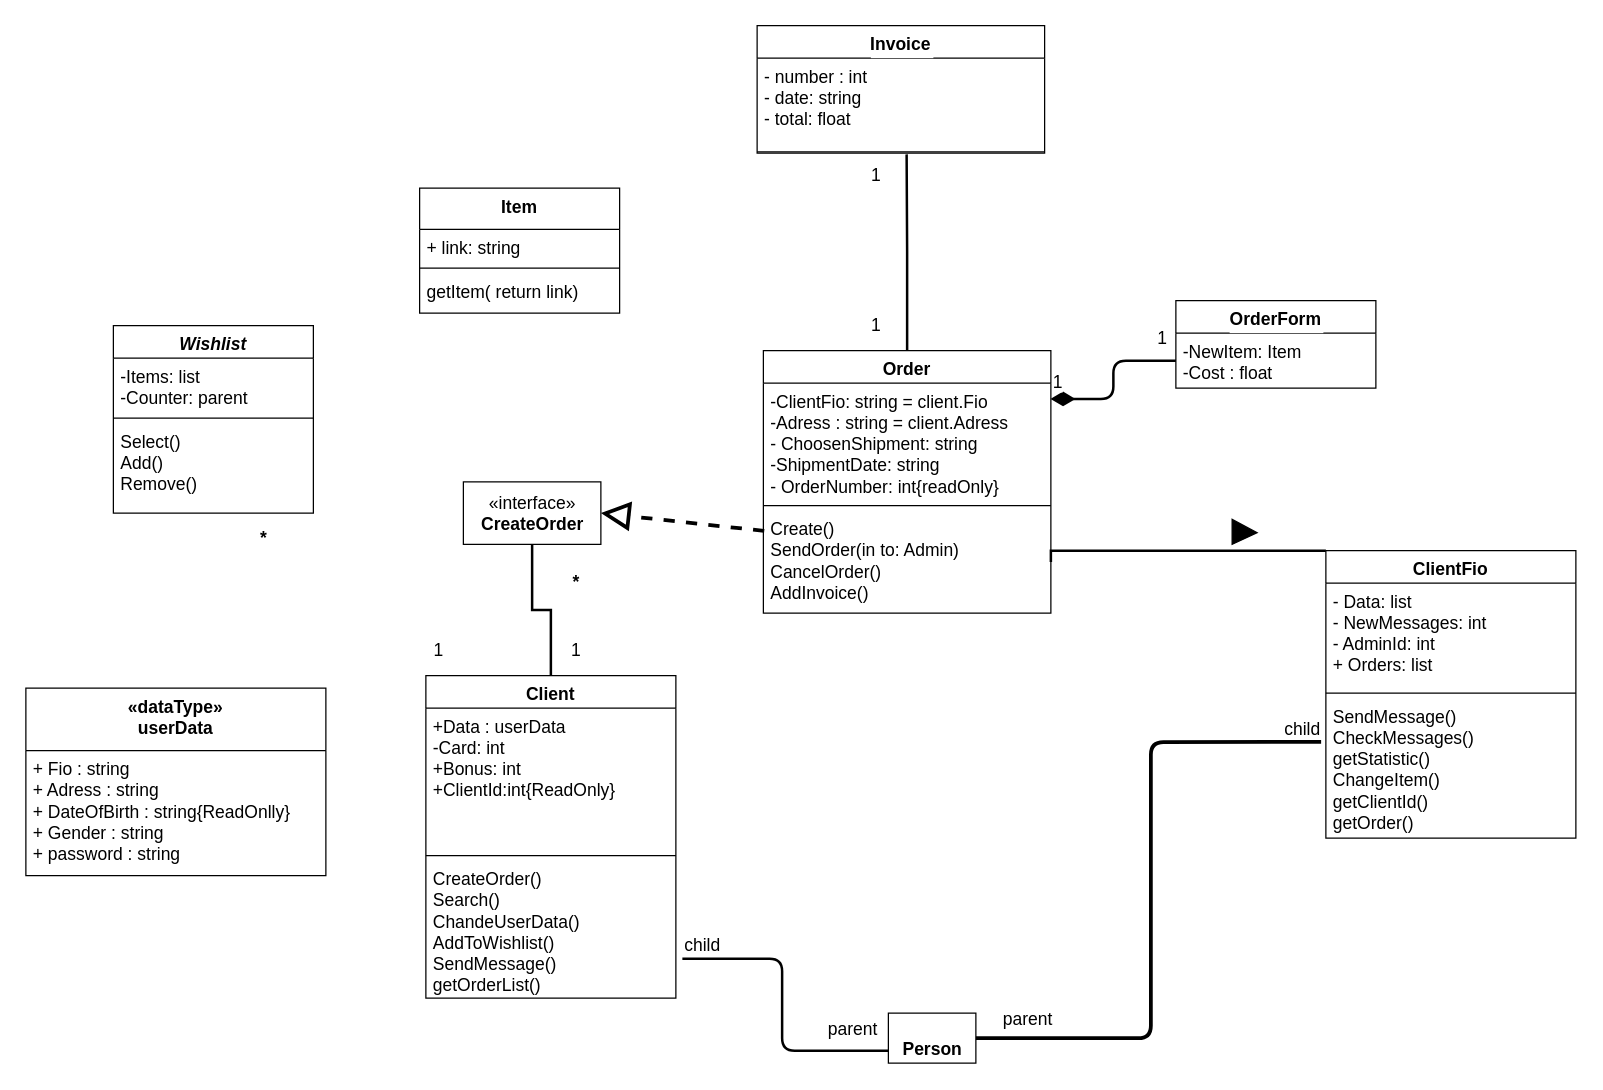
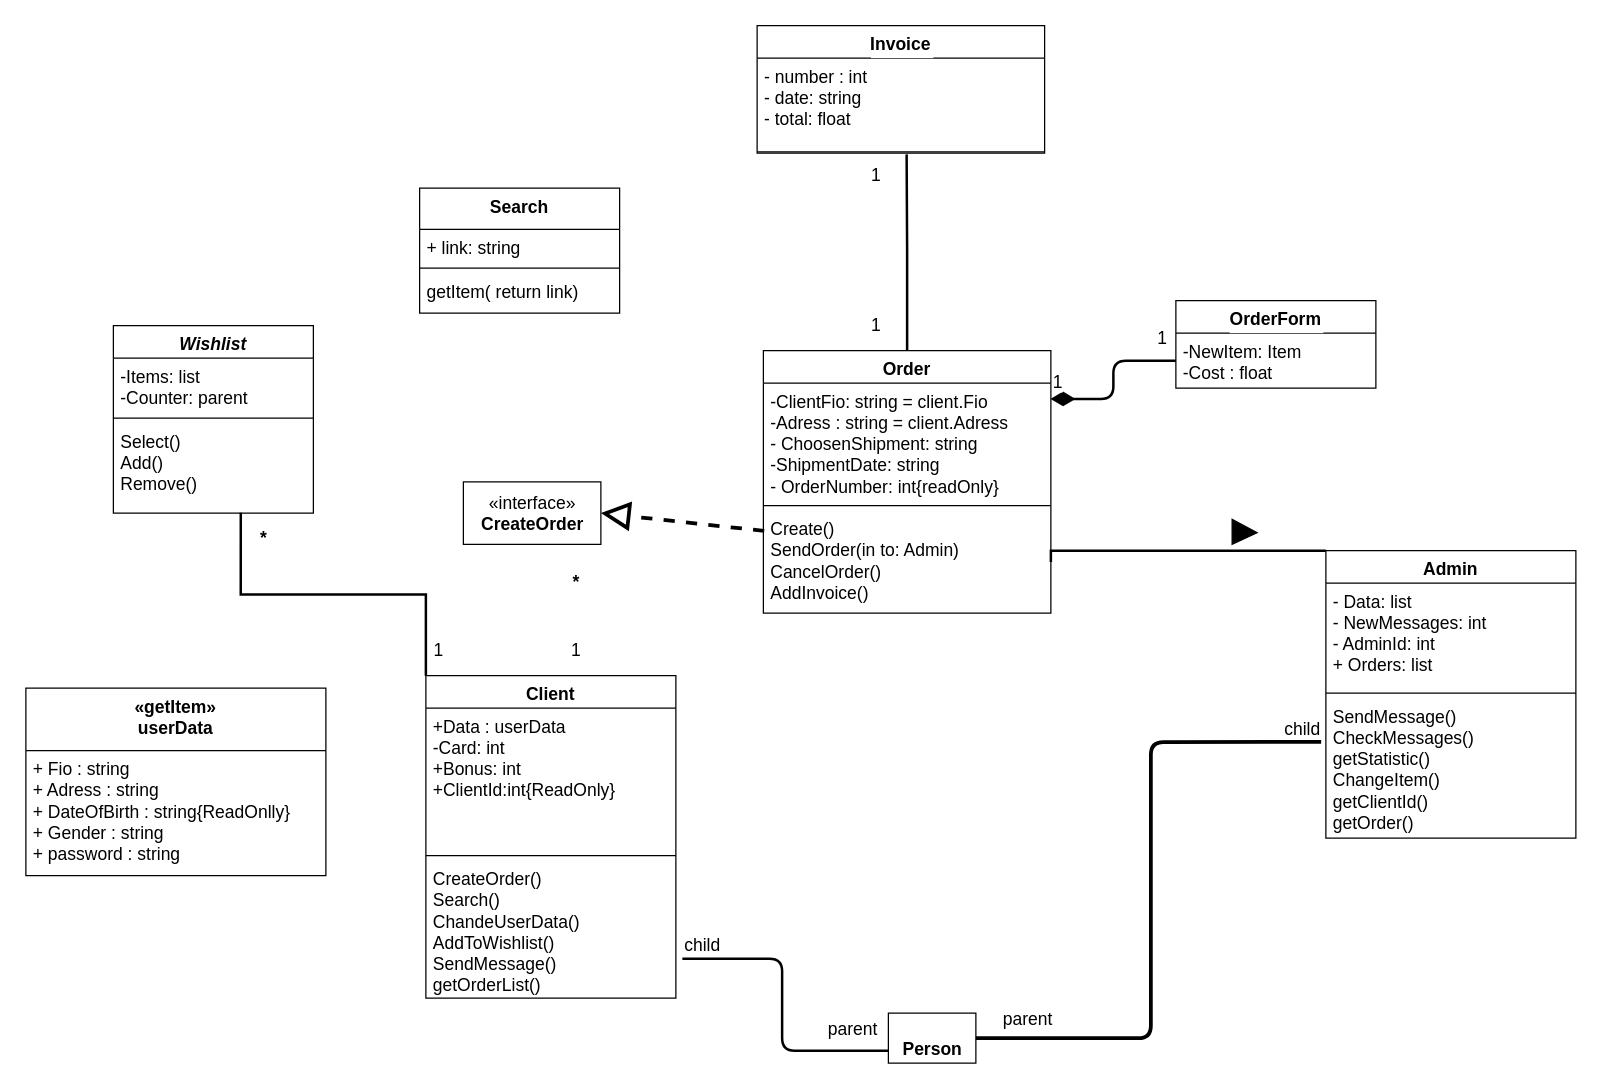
node "Item": label "Item" -> "Search"
node "ClientFio": label "ClientFio" -> "Admin"
edge "Select() Add() Remove()" -- "Client": added
edge "«interface»CreateOrder" -- "Client": removed
node "«dataType» userData": label "«dataType» userData" -> "«getItem» userData"
